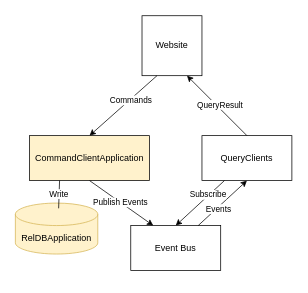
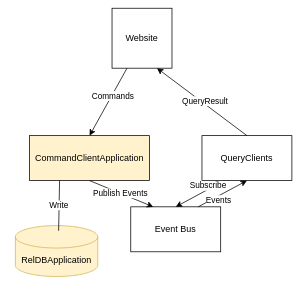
node "Website": moved (172, 45) -> (142, 38)
node "RelDBApplication": moved (57, 228) -> (57, 251)
node "Event Bus": moved (176, 248) -> (176, 229)
